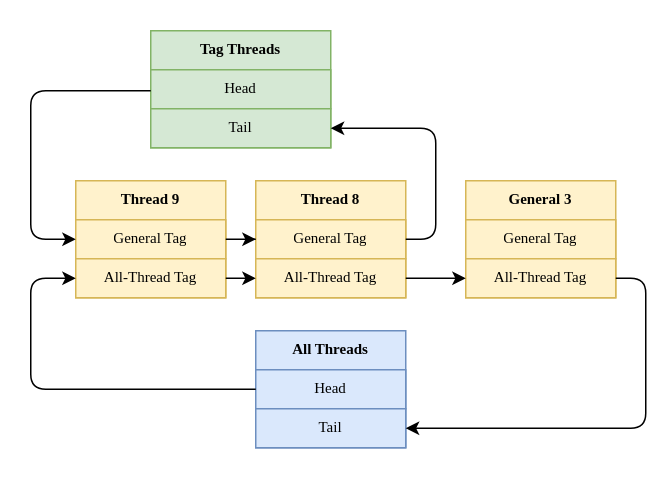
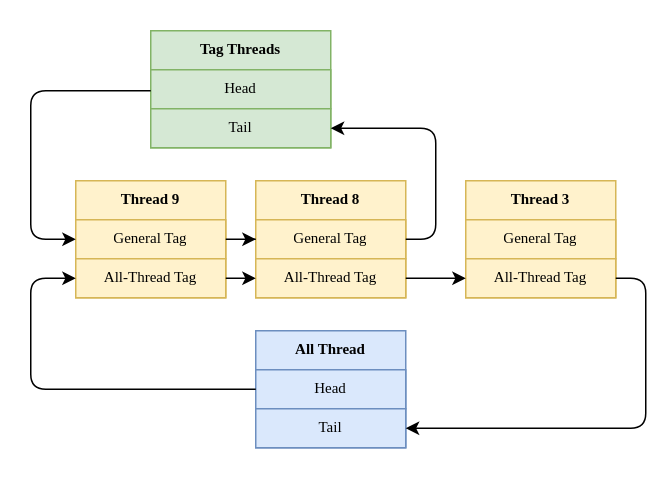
node "General 3": label "General 3" -> "Thread 3"
node "All Threads": label "All Threads" -> "All Thread"
